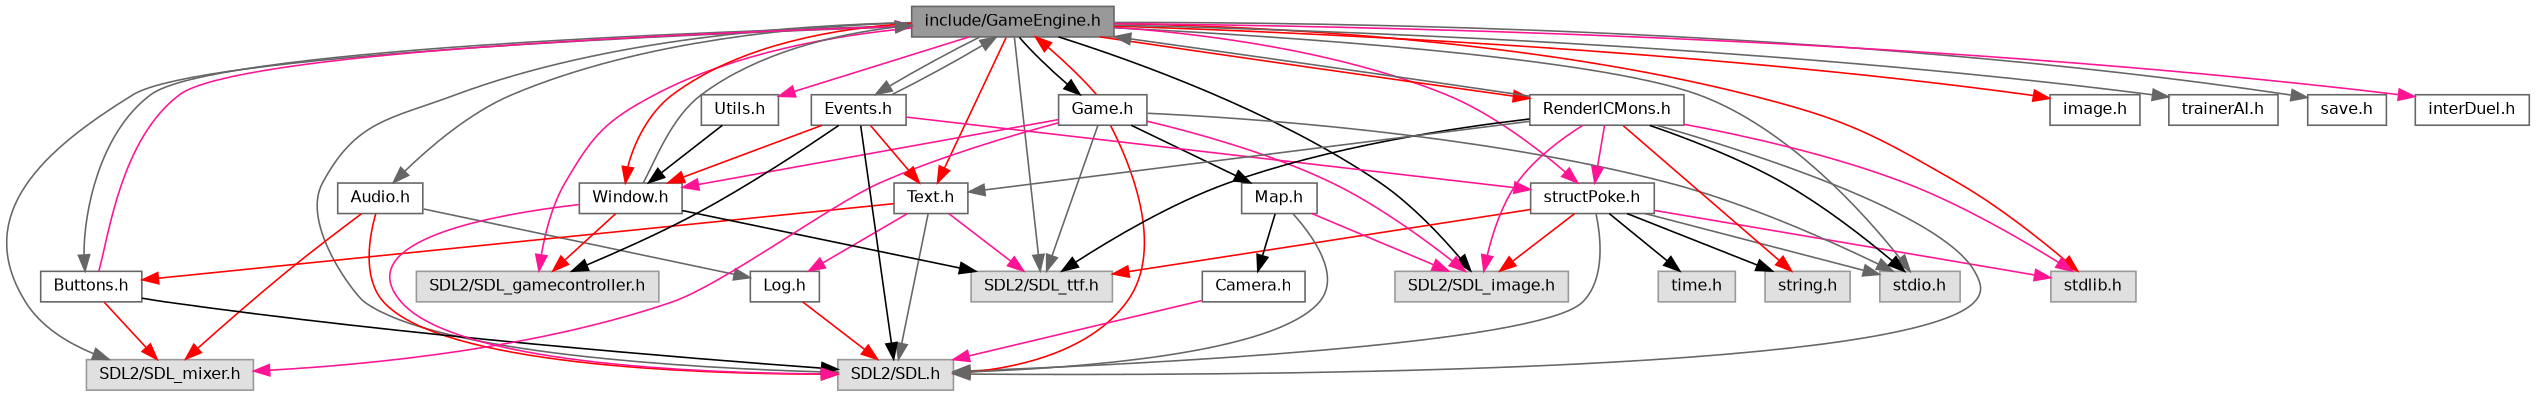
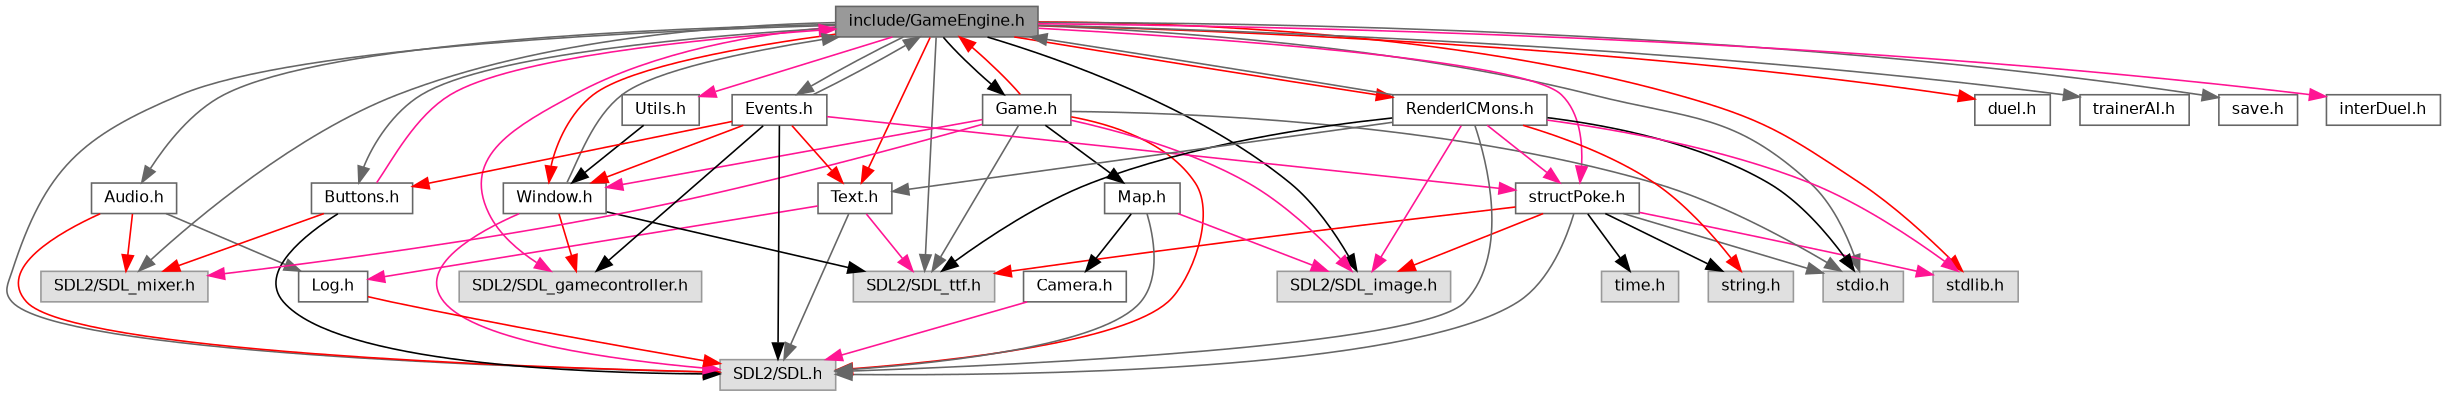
node "image.h": label "image.h" -> "duel.h"
edge "Text.h" -> "Buttons.h": now "Events.h" -> "Buttons.h"
